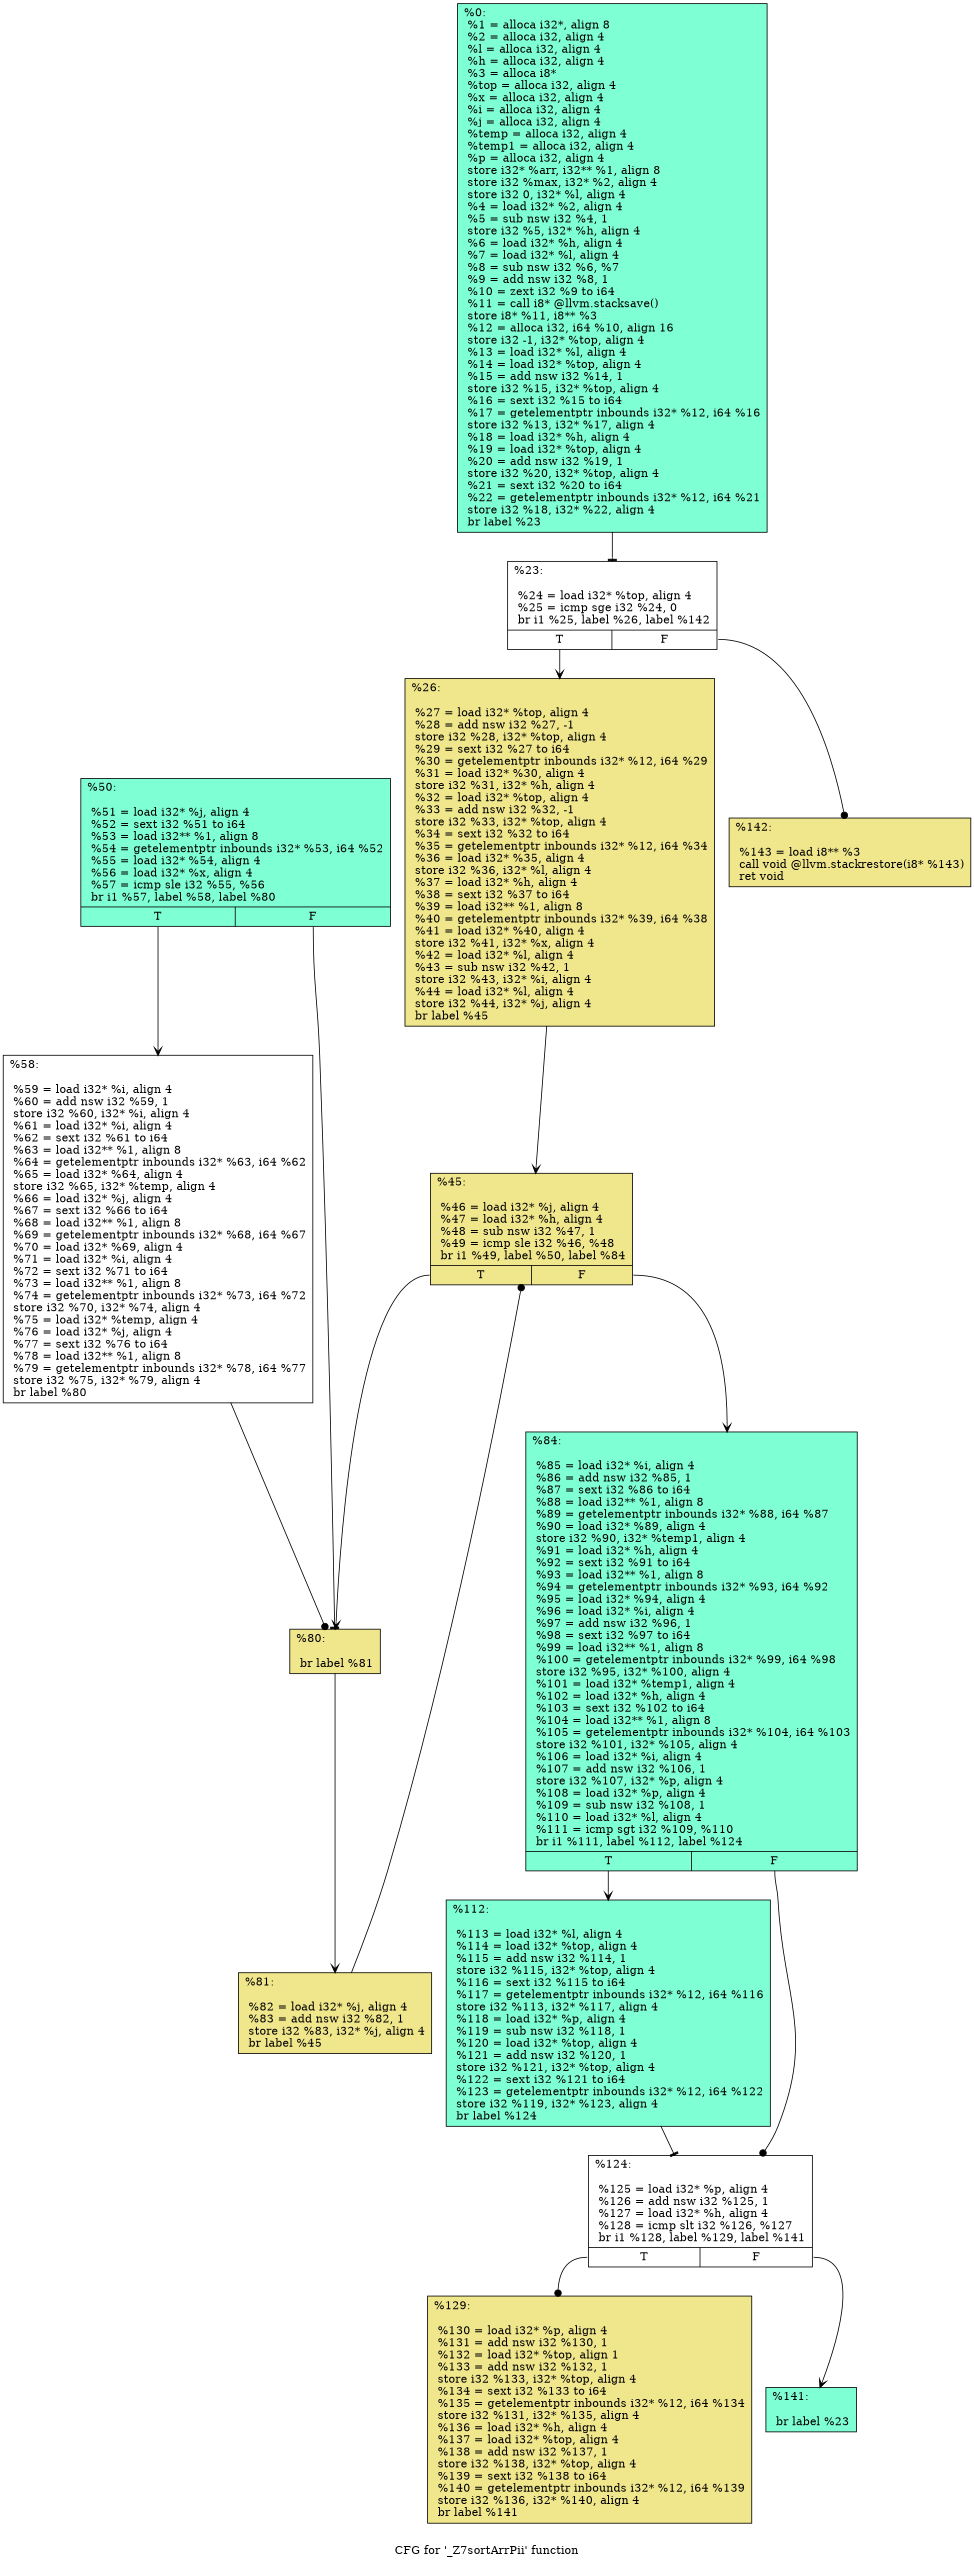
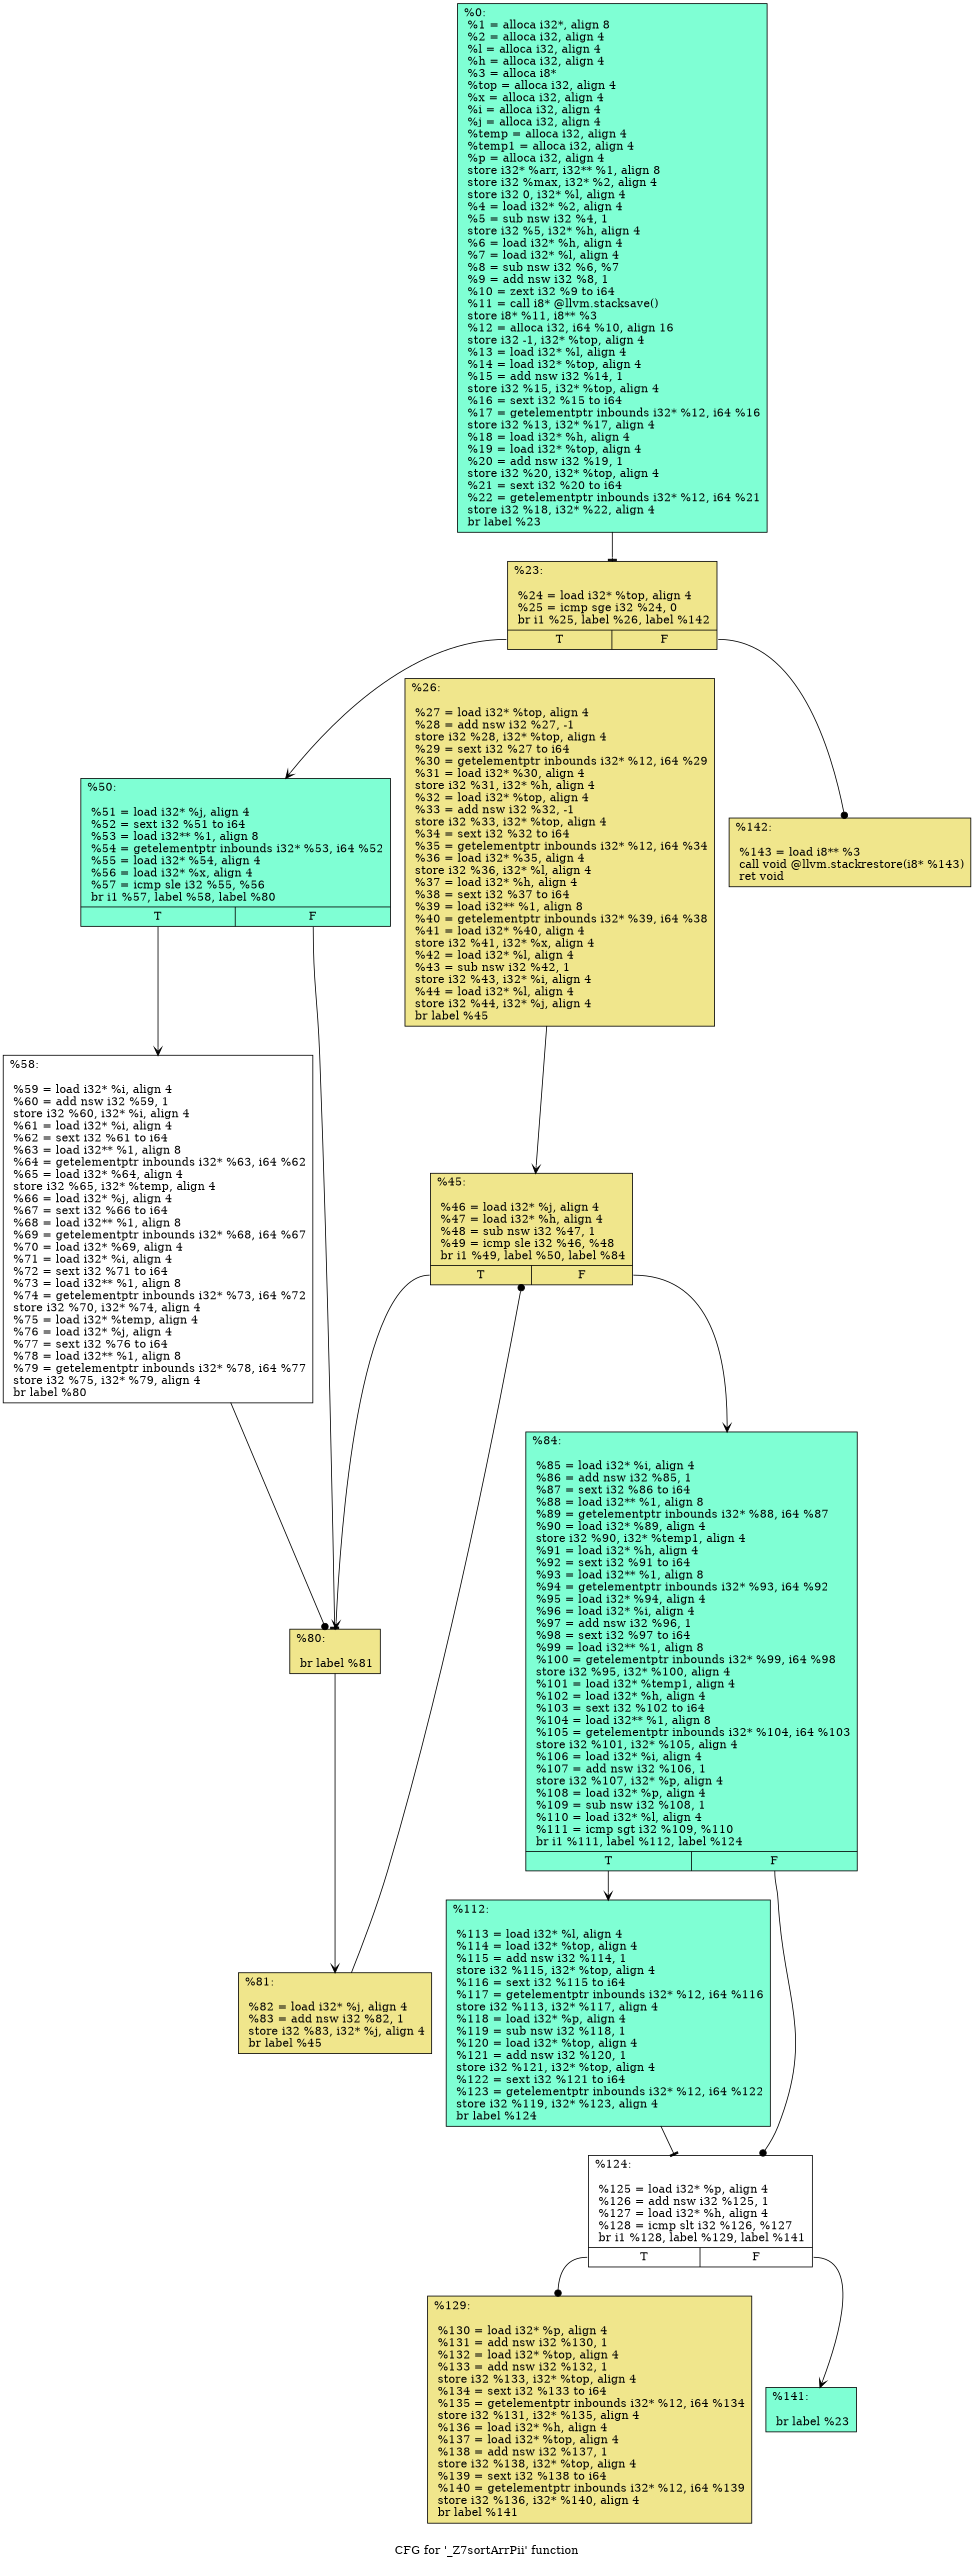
node "%23:": fillcolor white -> khaki
edge "%23:" -> "%26:": now "%23:" -> "%50:"
node "%129:": text "%132 = load i32* %top, align 1" -> "%132 = load i32* %top, align 4"
